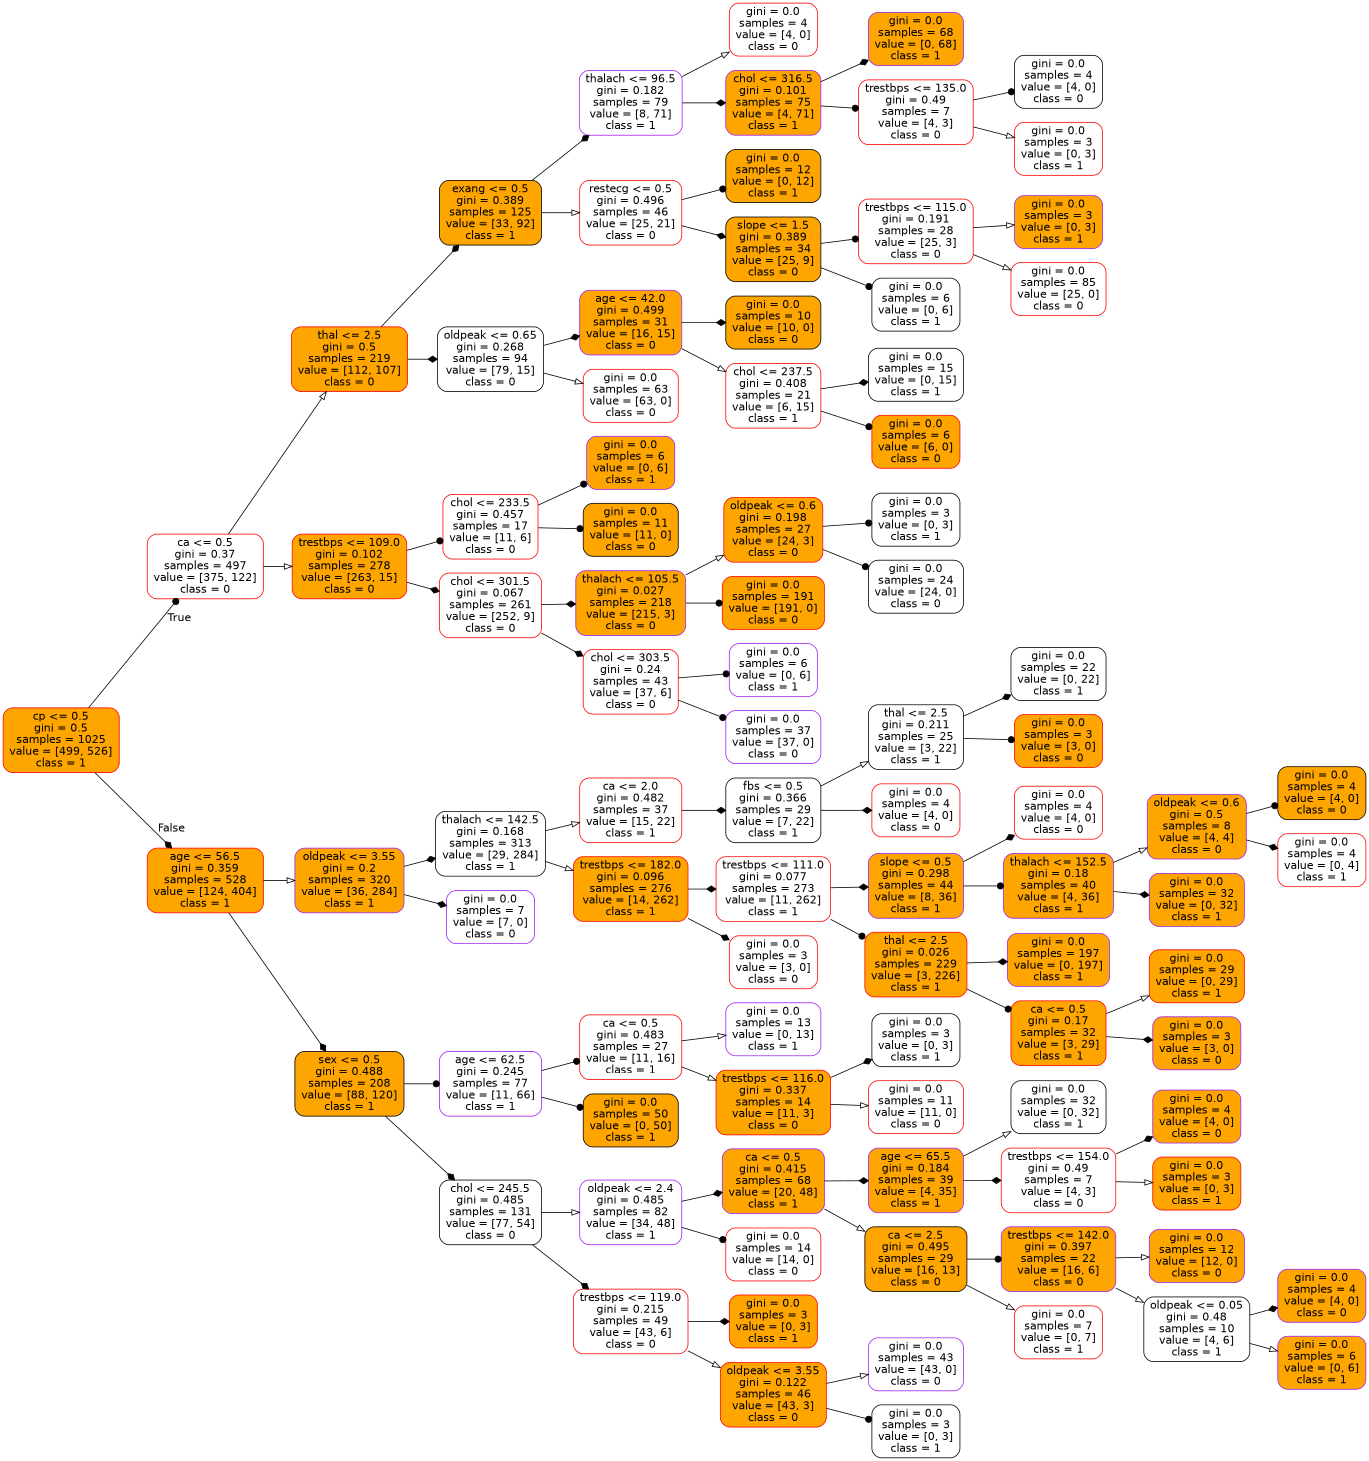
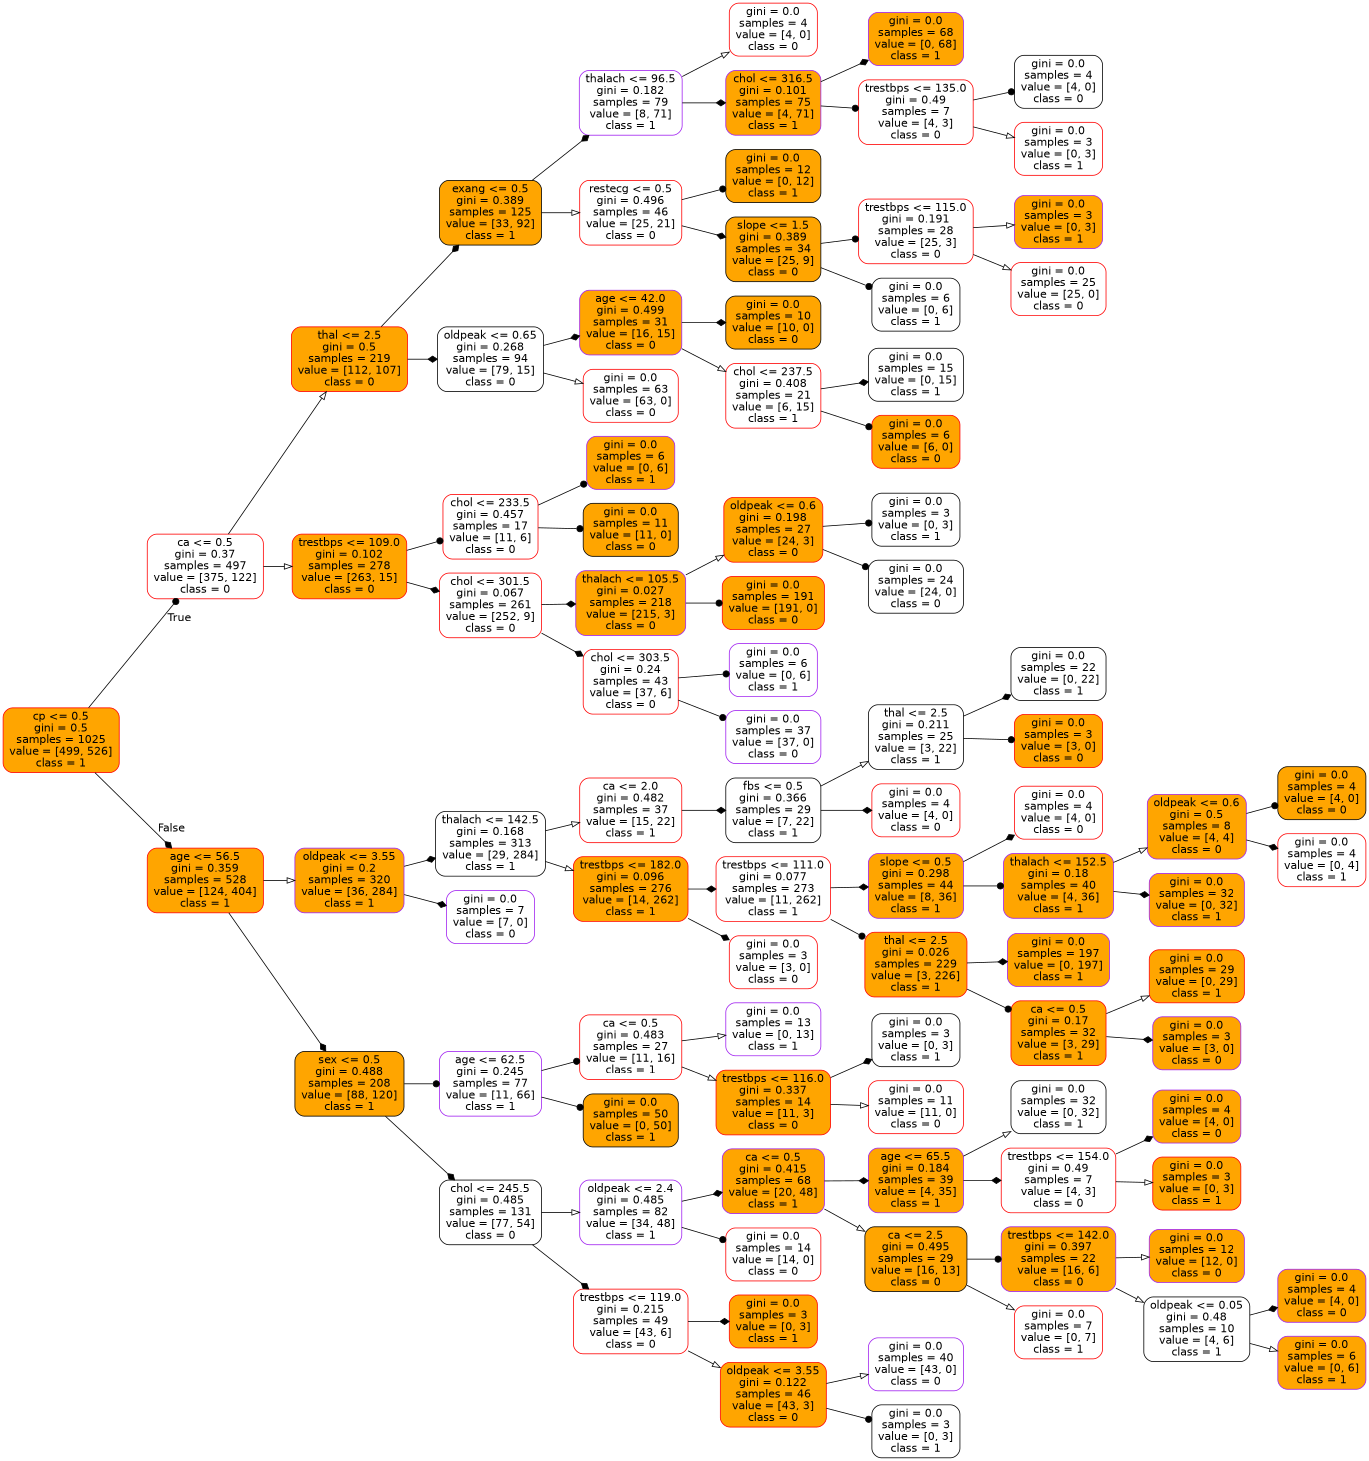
node "gini = 0.0 samples = 85 value = [25, 0] class = 0": label "gini = 0.0 samples = 85 value = [25, 0] class = 0" -> "gini = 0.0 samples = 25 value = [25, 0] class = 0"
node "gini = 0.0 samples = 43 value = [43, 0] class = 0": label "gini = 0.0 samples = 43 value = [43, 0] class = 0" -> "gini = 0.0 samples = 40 value = [43, 0] class = 0"
